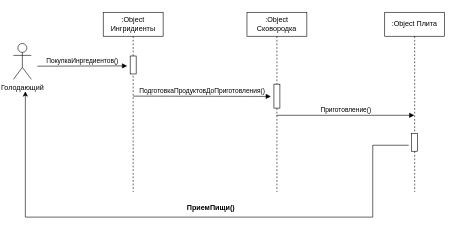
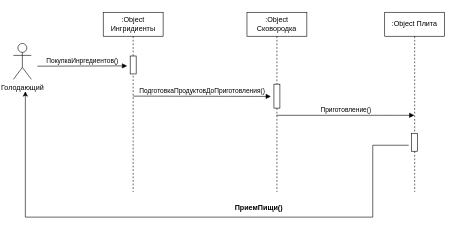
node "ПриемПищи()": moved (211, 207) -> (259, 207)
